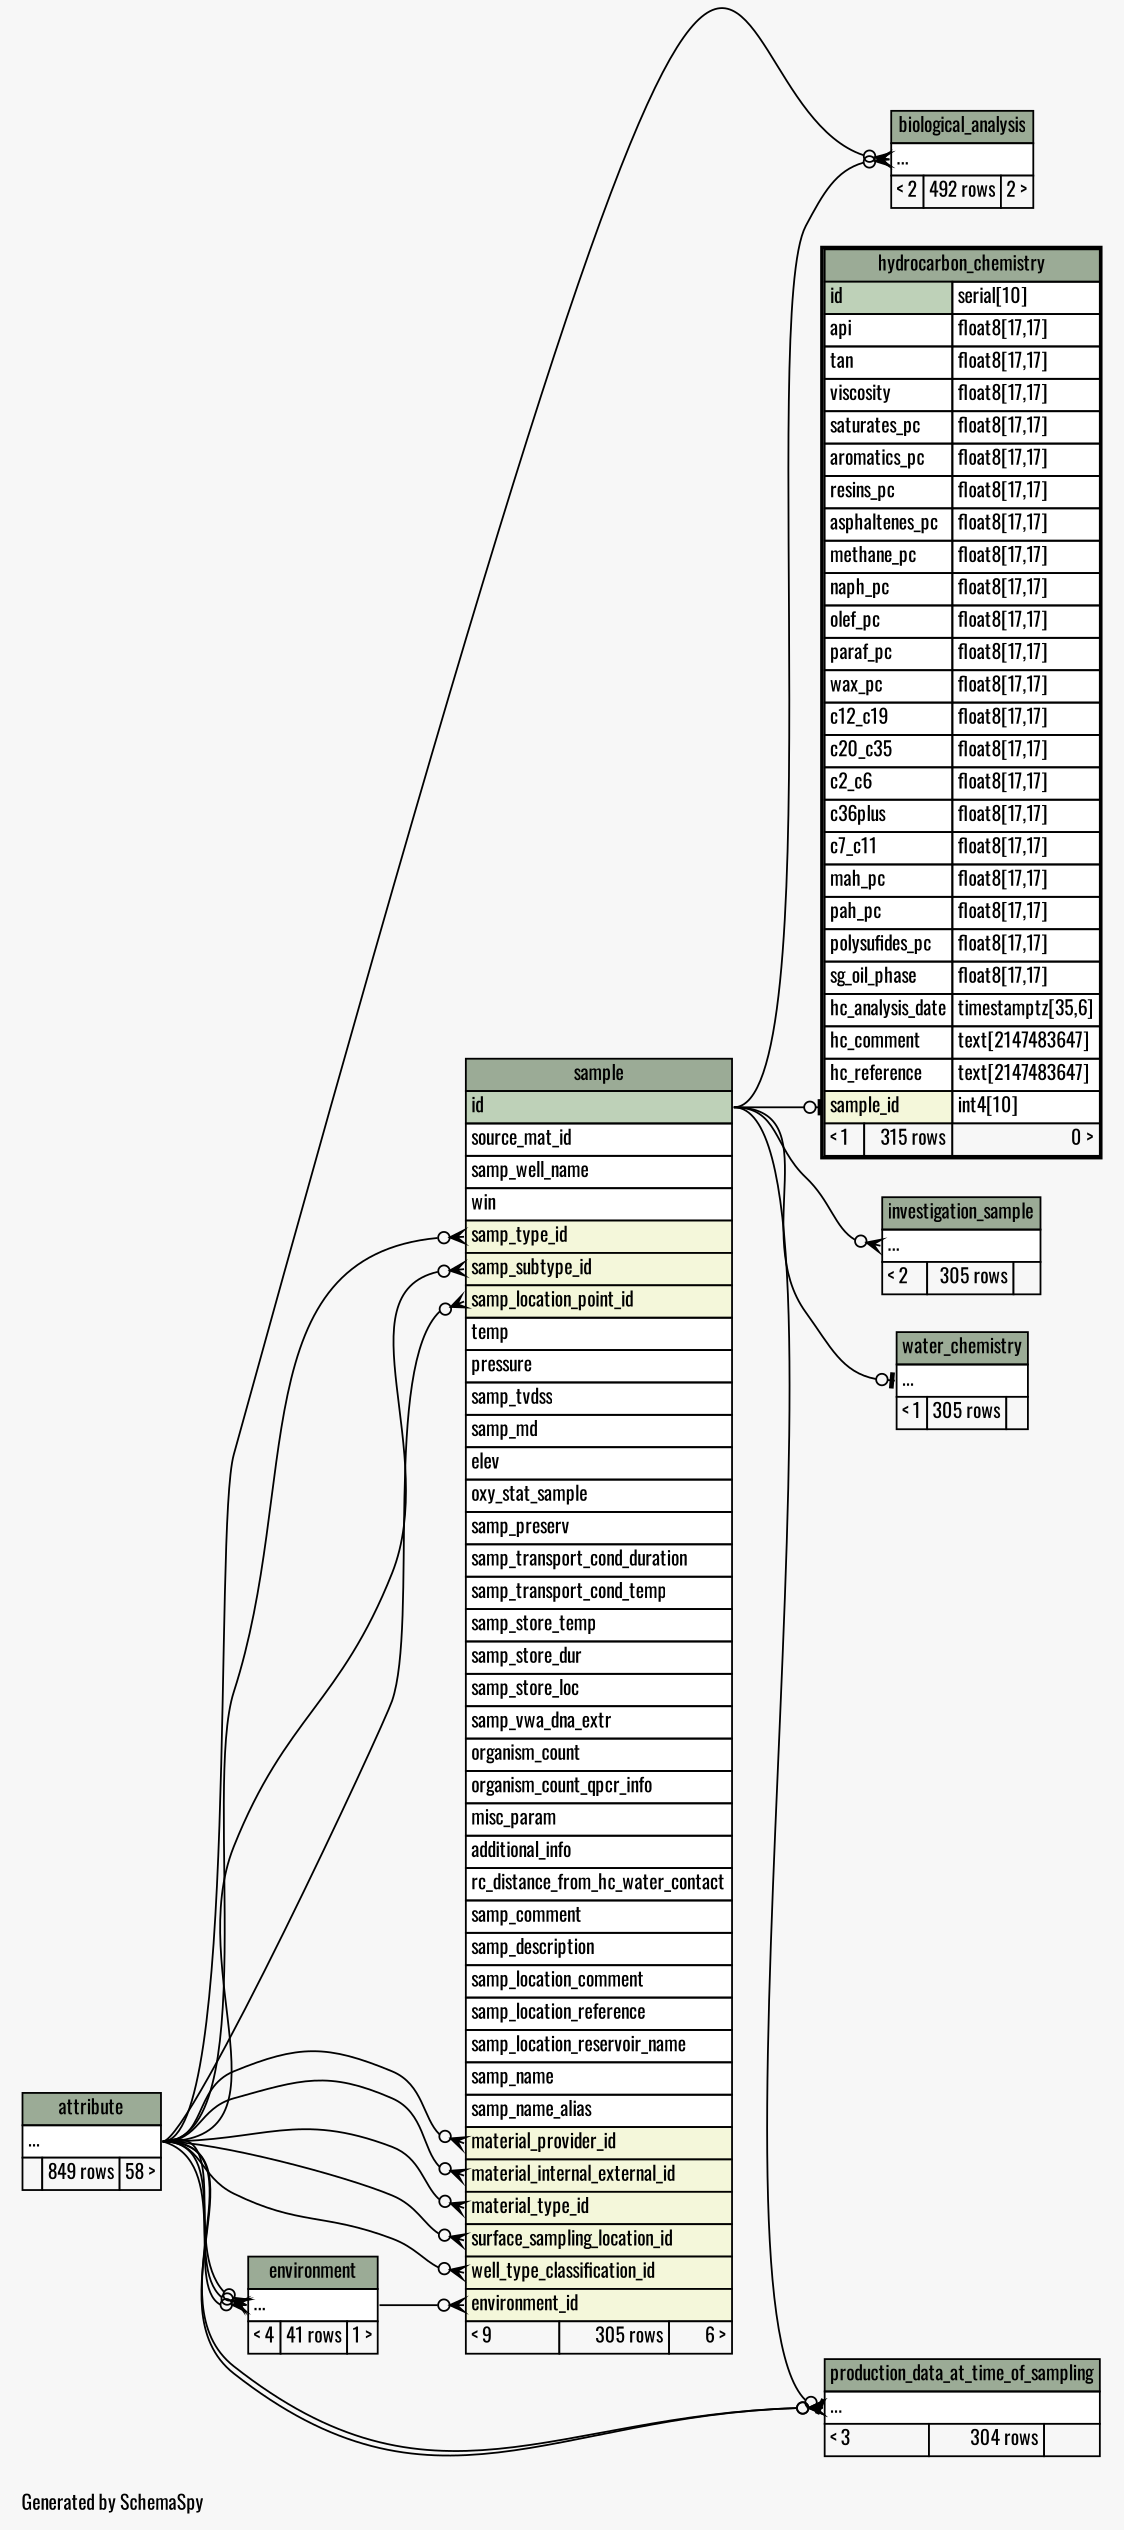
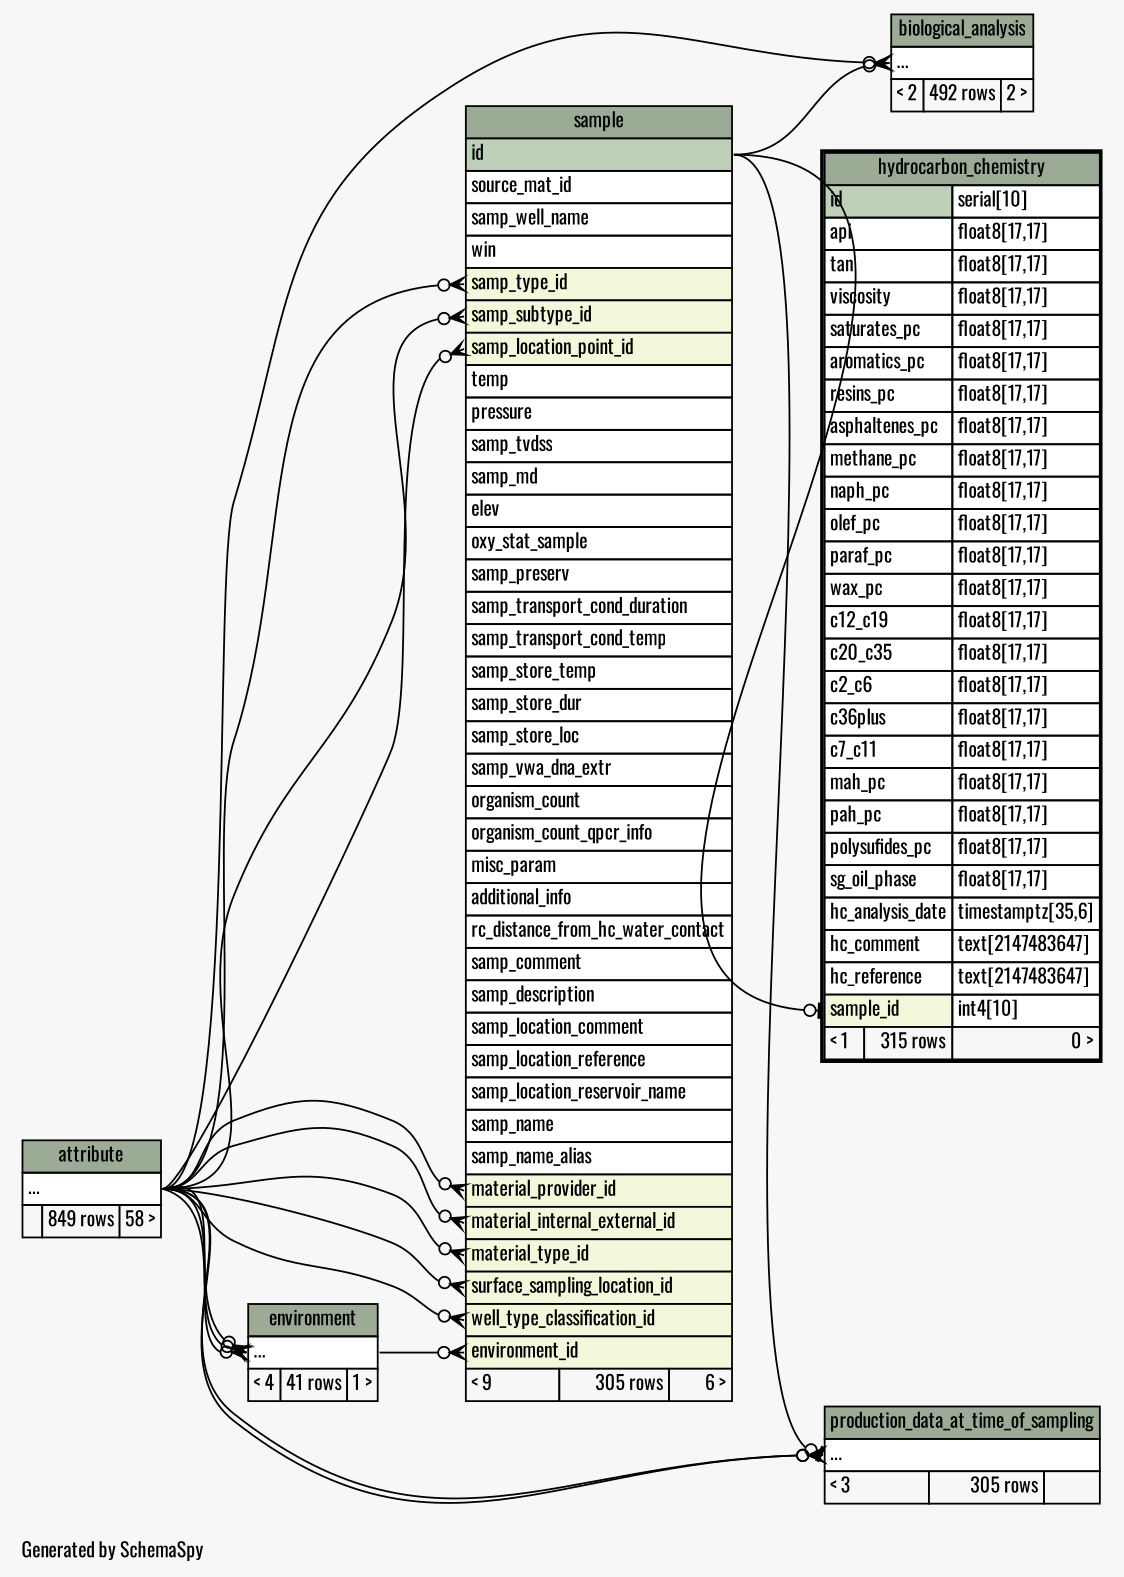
node "investigation_sample": removed
node "water_chemistry": removed
node "production_data_at_time_of_sampling": text "304 rows" -> "305 rows"
